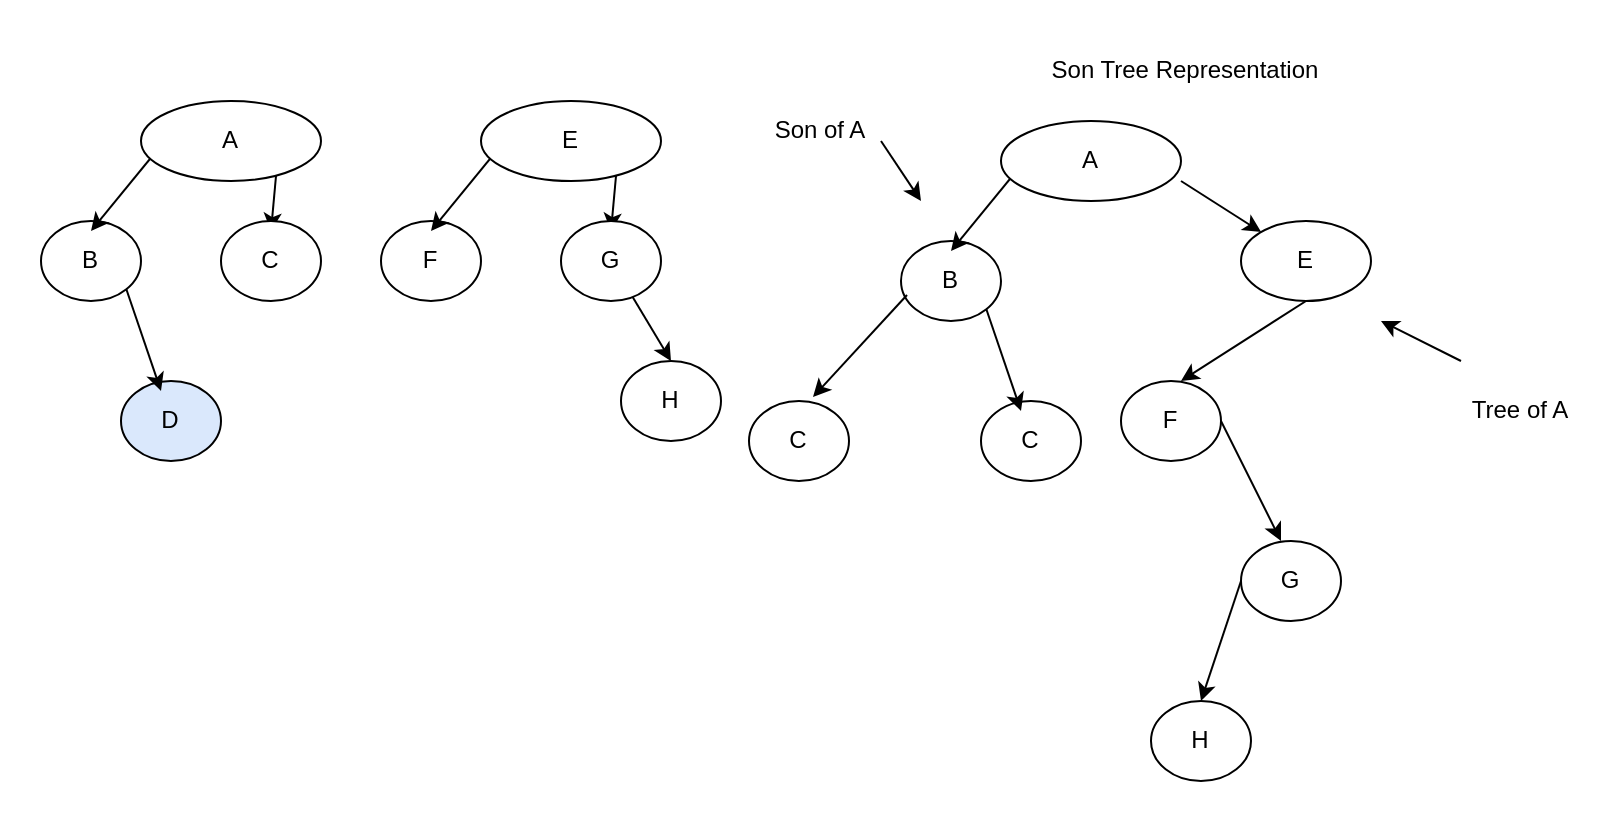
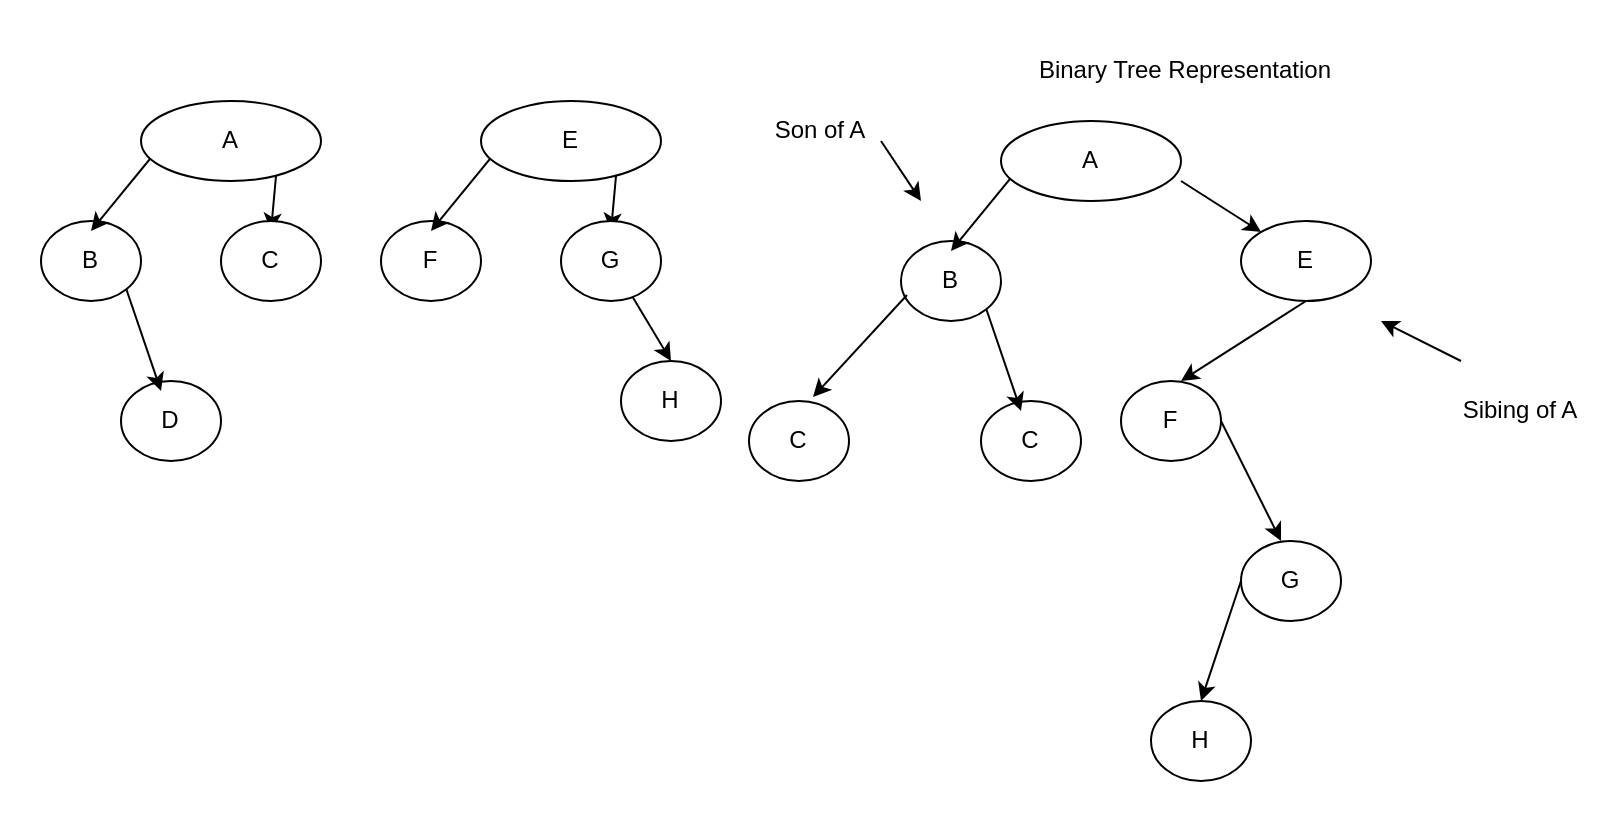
node "Son Tree Representation": label "Son Tree Representation" -> "Binary Tree Representation"
node "Tree of A": label "Tree of A" -> "Sibing of A"
node "D": fillcolor #dae8fc -> #ffffff
